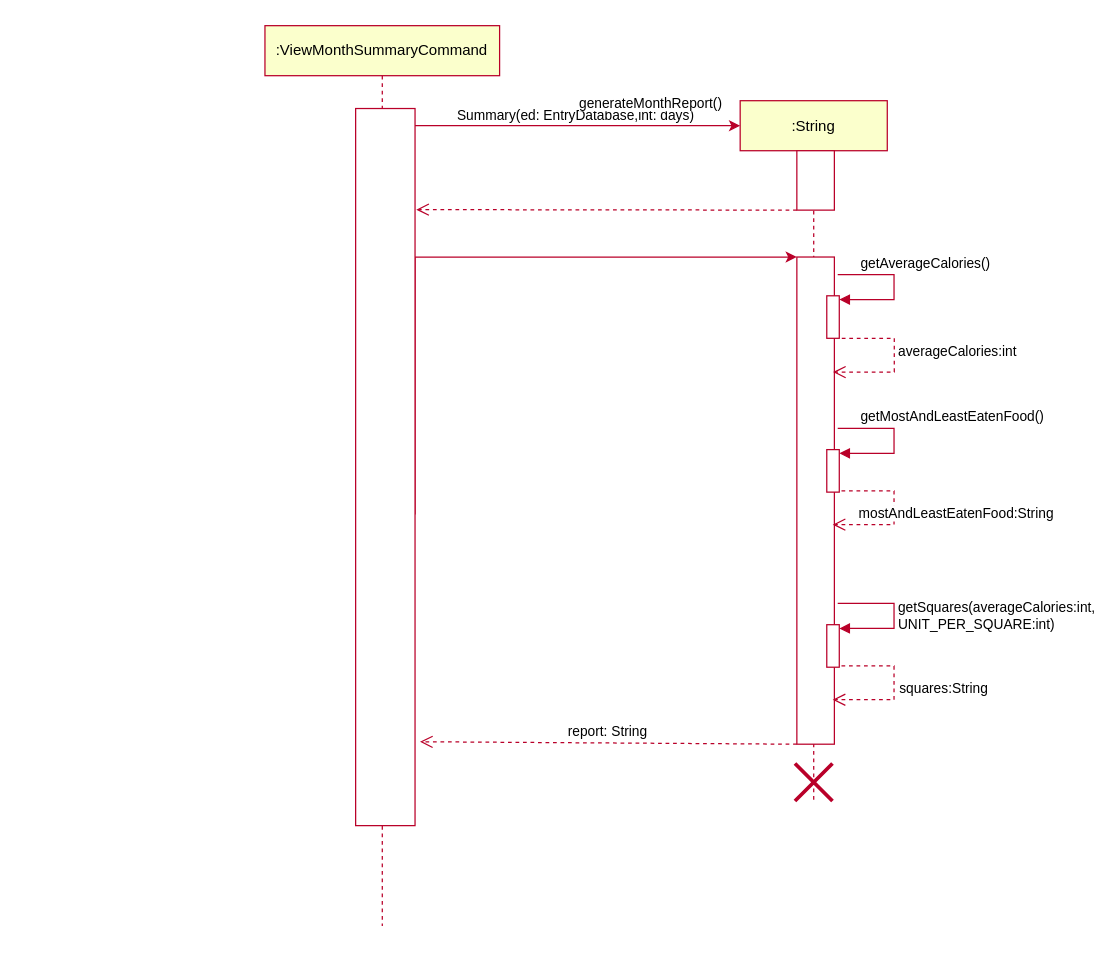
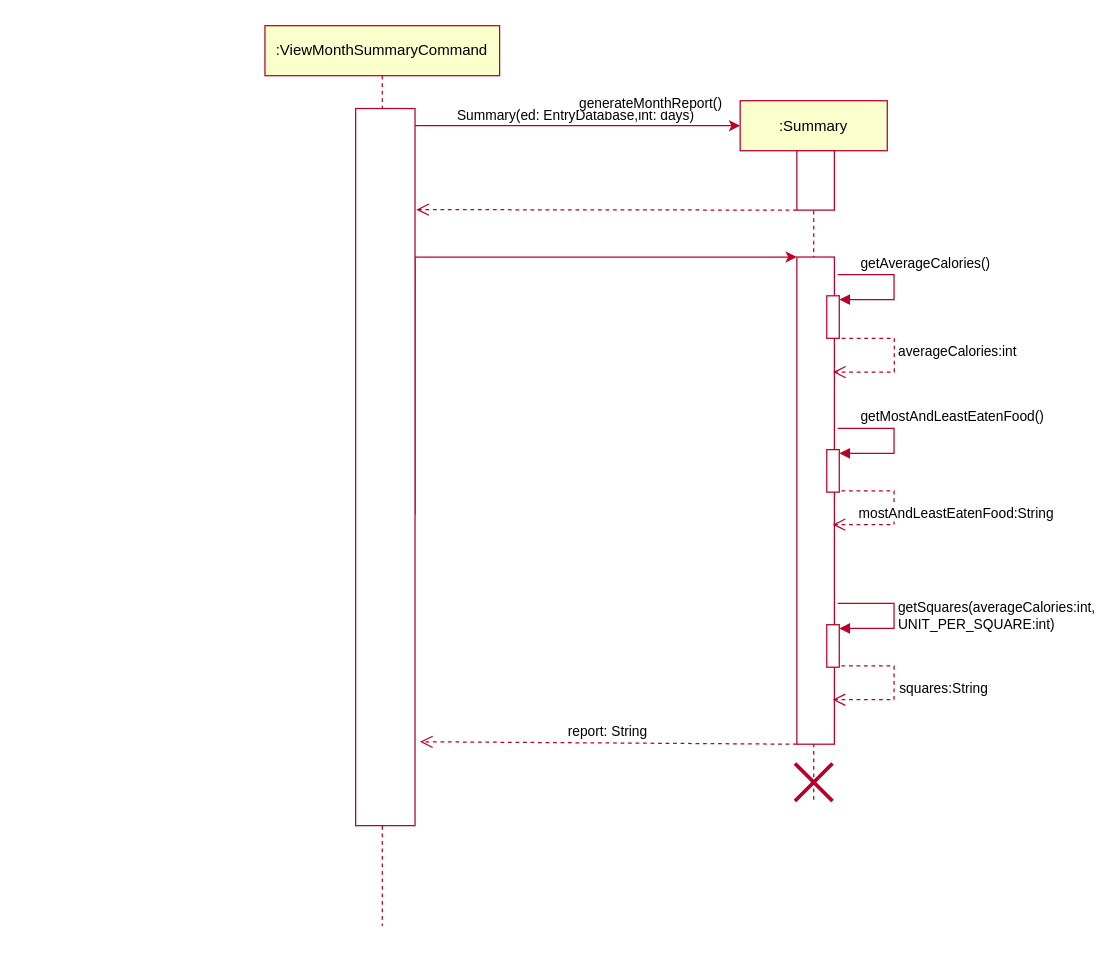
node ":String": label ":String" -> ":Summary"
